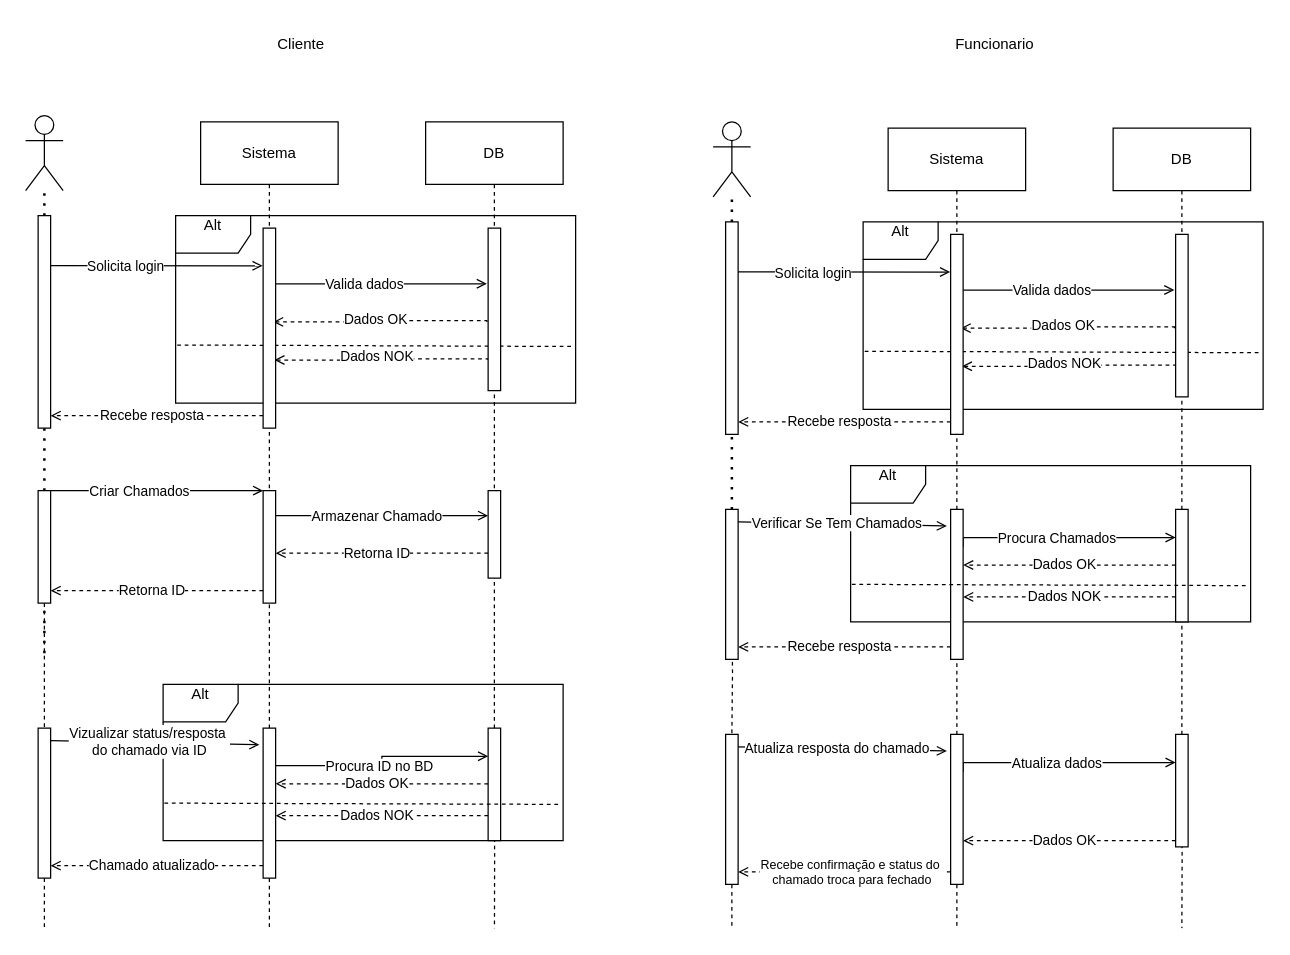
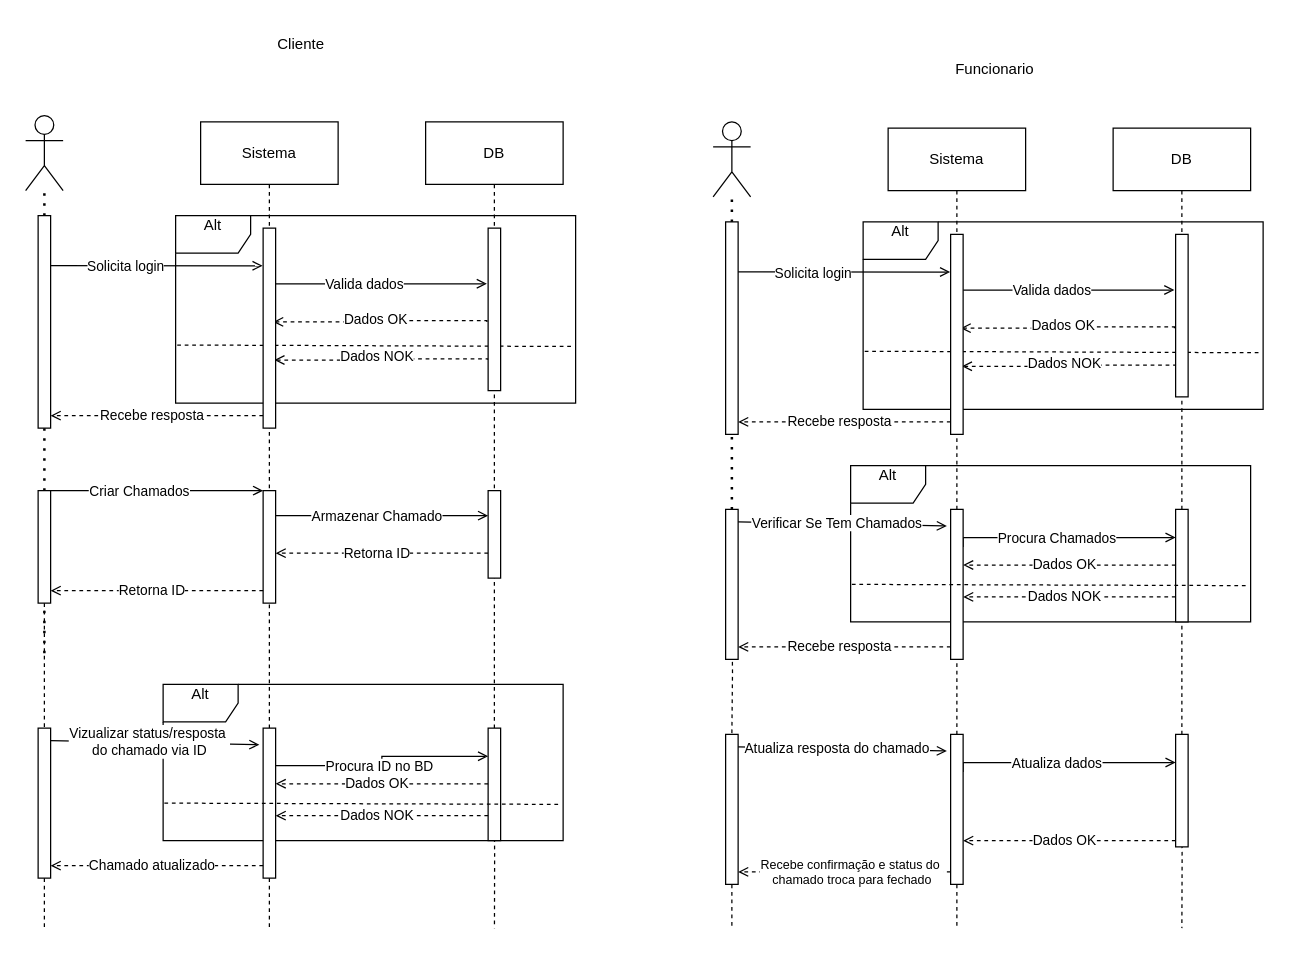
node "Funcionario": moved (994, 44) -> (994, 69)
